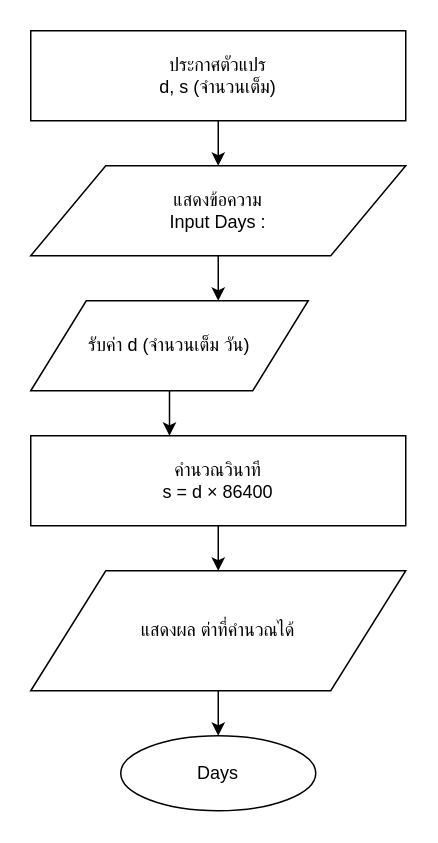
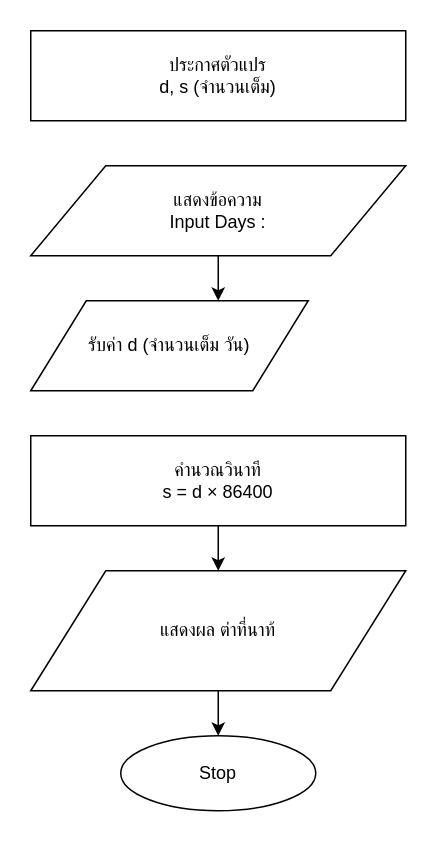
edge "ประกาศตัวแปร d, s (จำนวนเต็ม)" -> "แสดงข้อความ Input Days :": removed
edge "รับค่า d (จำนวนเต็ม วัน)" -> "คำนวณวินาที s = d × 86400": removed
node "แสดงผล ต่าที่คำนวณได้": label "แสดงผล ต่าที่คำนวณได้" -> "แสดงผล ต่าที่นาท้"
node "Days": label "Days" -> "Stop"
